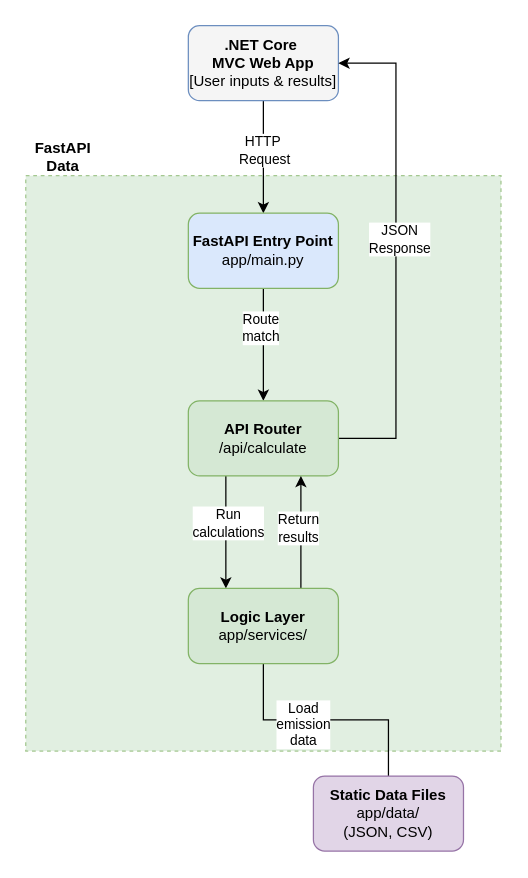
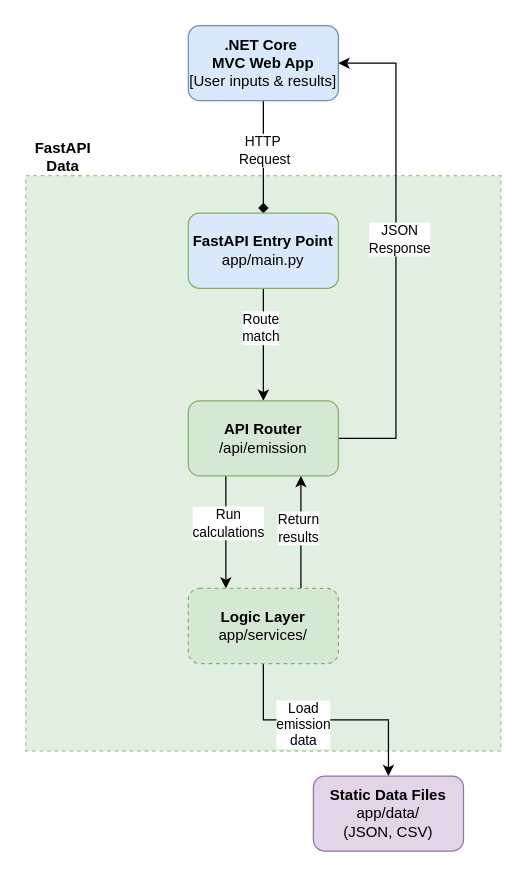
node ".NET Core MVC Web App [User inputs & results]": fillcolor #f5f5f5 -> #dae8fc
edge ".NET Core MVC Web App [User inputs & results]" -> "FastAPI Entry Point app/main.py": arrowhead classic -> diamond
node "API Router /api/calculate": label "API Router /api/calculate" -> "API Router /api/emission"
node "Logic Layer app/services/": style solid -> dashed
edge "Logic Layer app/services/" -- "Static Data Files app/data/ (JSON, CSV)": arrowhead none -> classic
